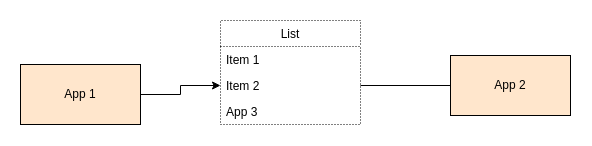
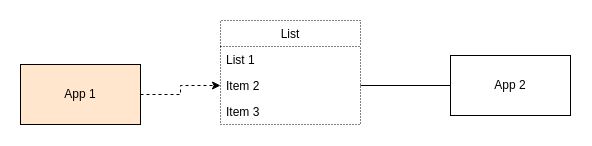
node "Item 1": label "Item 1" -> "List 1"
node "App 2": fillcolor #ffe6cc -> #ffffff
edge "App 1" -> "Item 2": style solid -> dashed
node "App 3": label "App 3" -> "Item 3"
